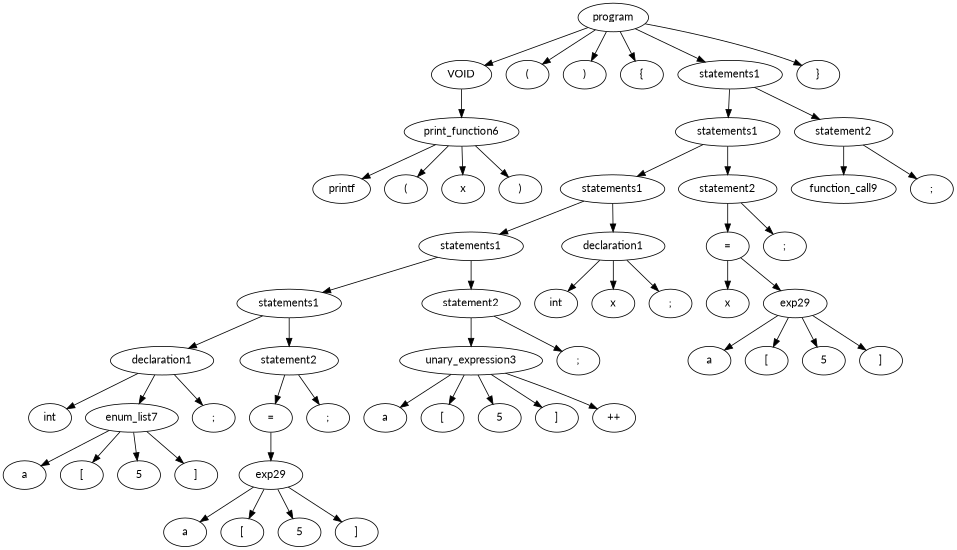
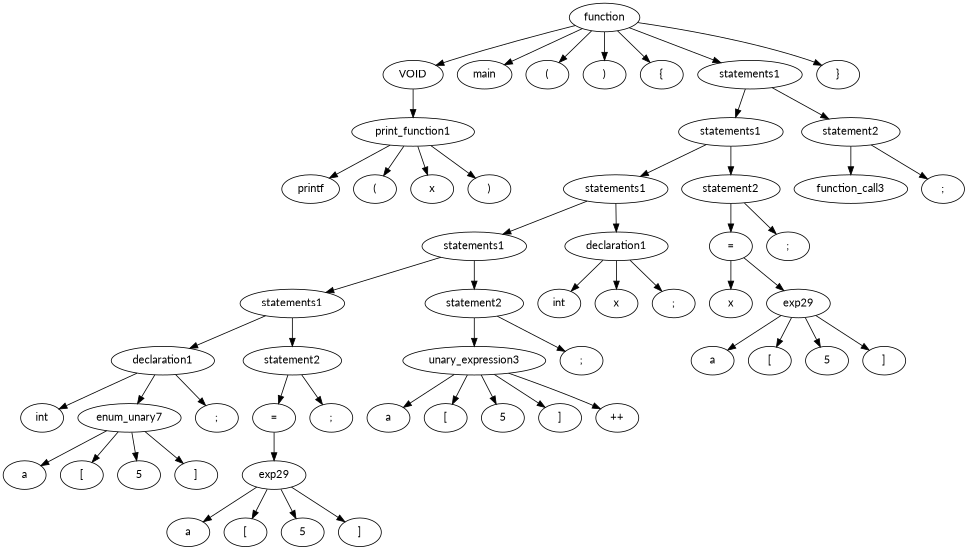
node "program": label "program" -> "function"
node "main": added
node "print_function6": label "print_function6" -> "print_function1"
node "function_call9": label "function_call9" -> "function_call3"
node "enum_list7": label "enum_list7" -> "enum_unary7"
